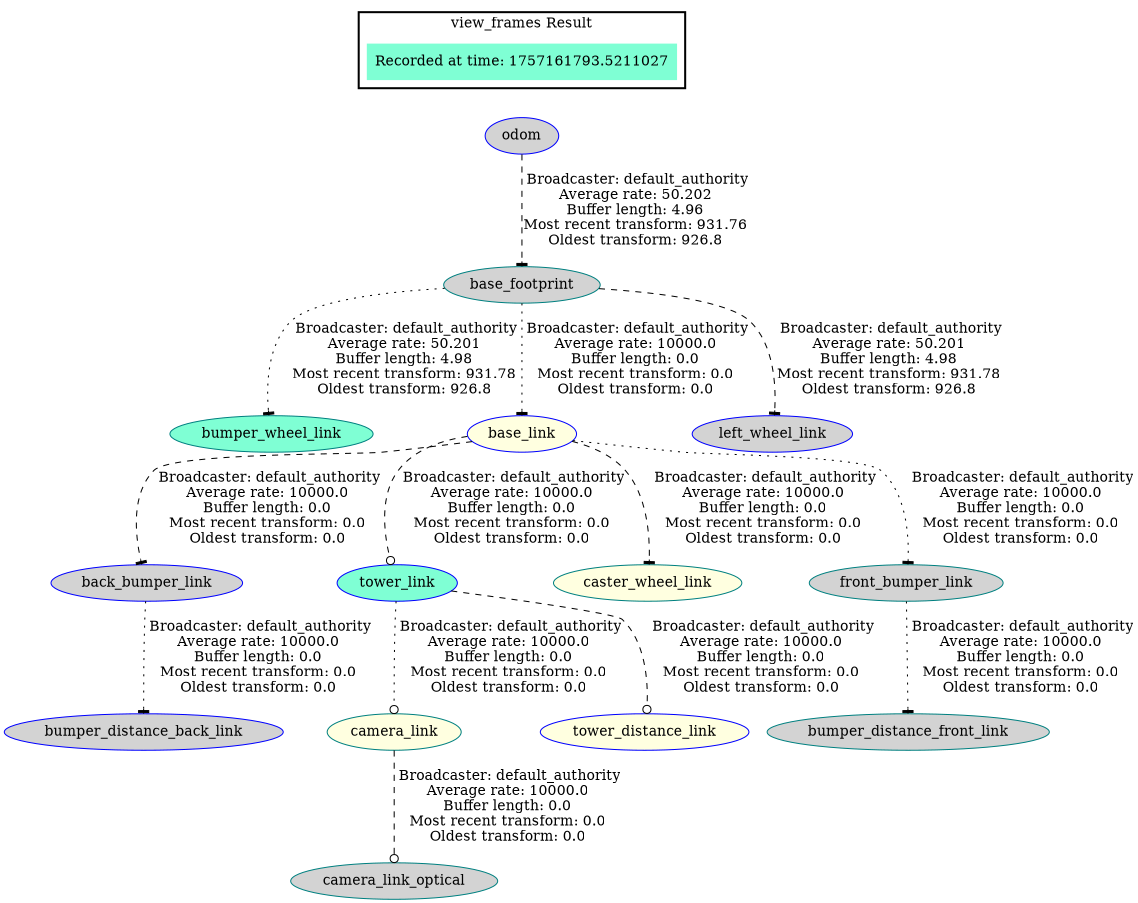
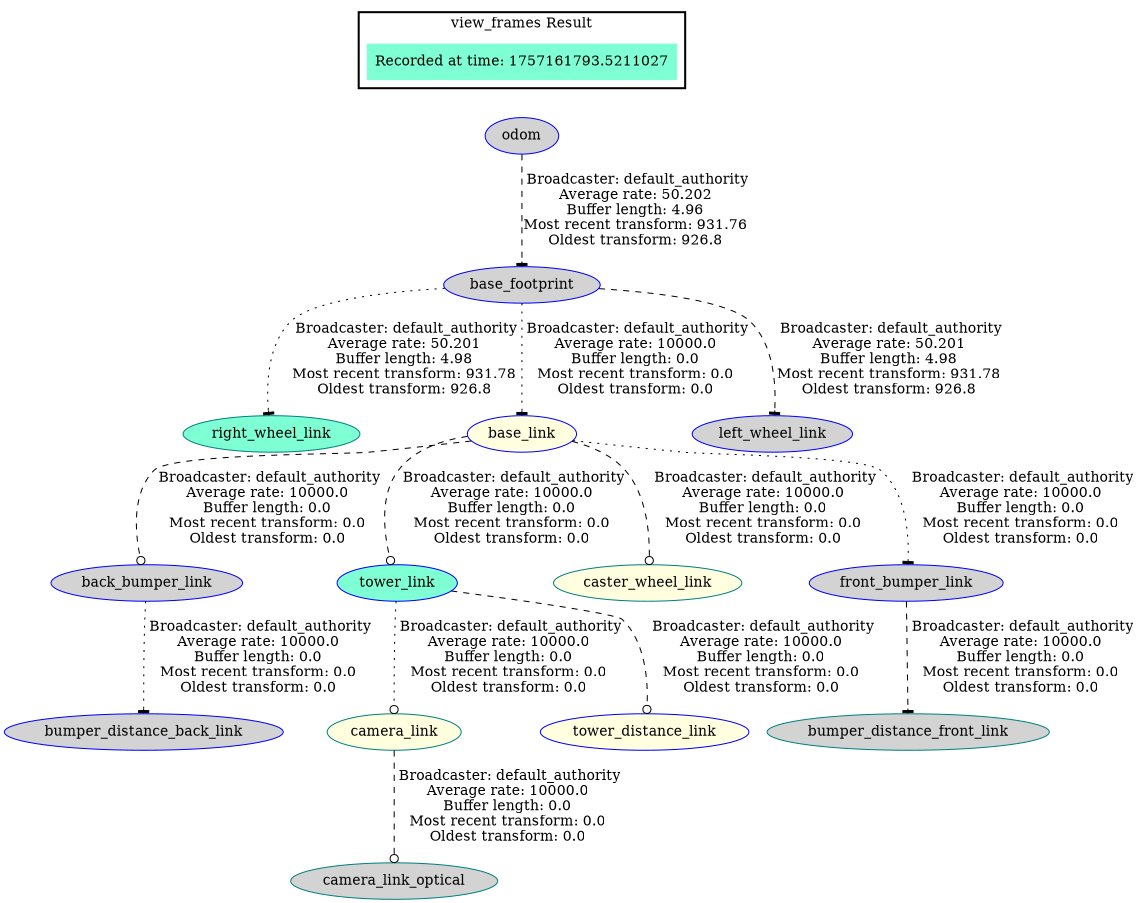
node "base_footprint": color teal -> blue
node "bumper_wheel_link": label "bumper_wheel_link" -> "right_wheel_link"
edge "base_link" -> "back_bumper_link": arrowhead tee -> odot
edge "base_link" -> "caster_wheel_link": arrowhead tee -> odot
node "front_bumper_link": color teal -> blue
edge "front_bumper_link" -> "bumper_distance_front_link": style dotted -> dashed
